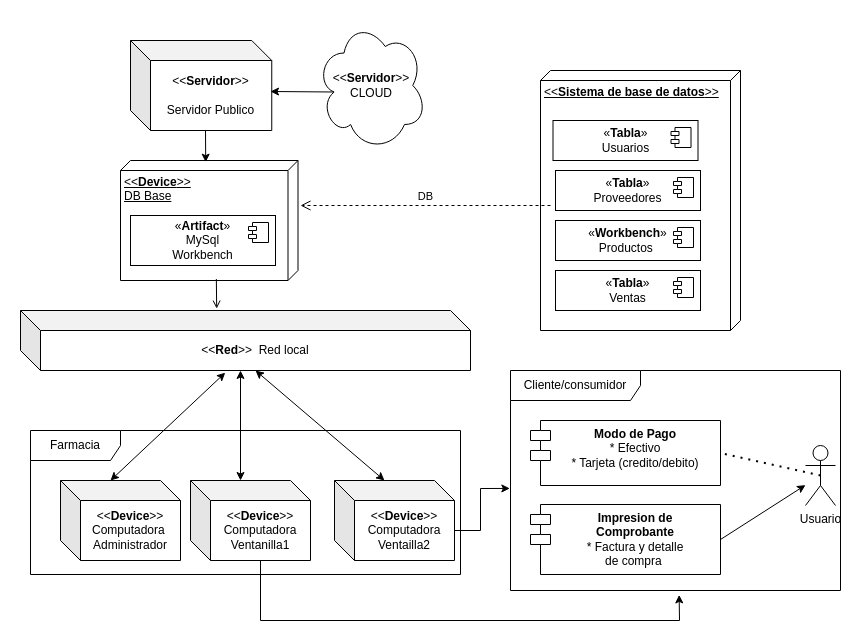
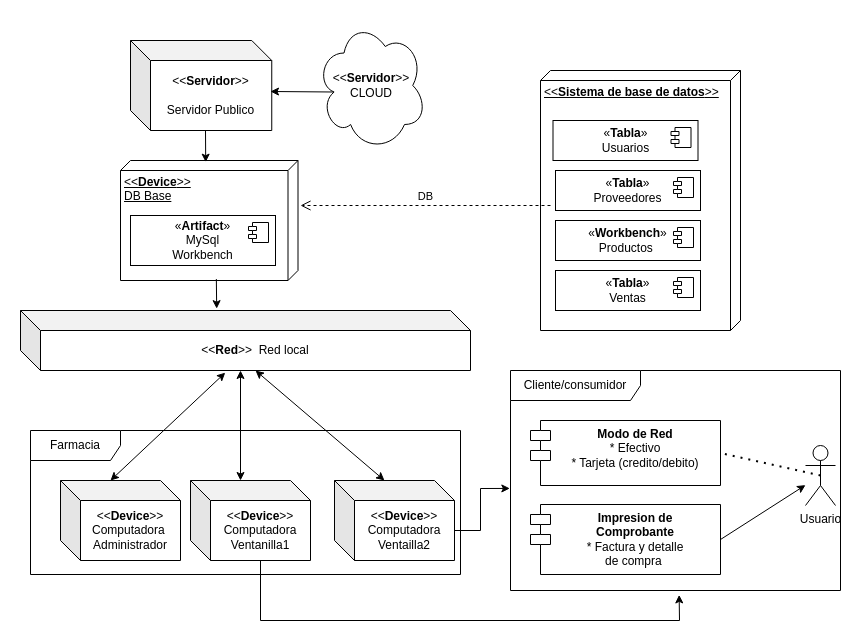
edge "<<Device>> DB Base" -> "<<Red>> Red local": arrowhead open -> classic
node "Modo de Pago * Efectivo * Tarjeta (credito/debito)": label "Modo de Pago * Efectivo * Tarjeta (credito/debito)" -> "Modo de Red * Efectivo * Tarjeta (credito/debito)"
